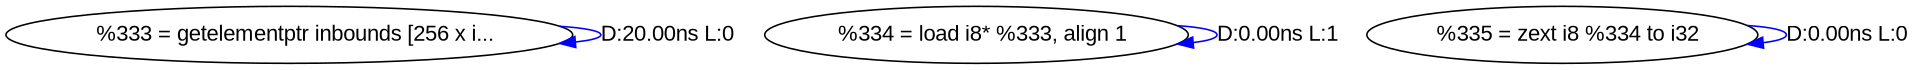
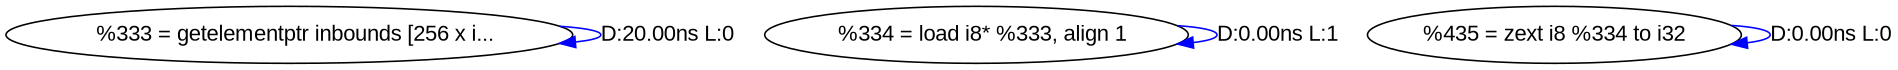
node "%335 = zext i8 %334 to i32": label "%335 = zext i8 %334 to i32" -> "%435 = zext i8 %334 to i32"
